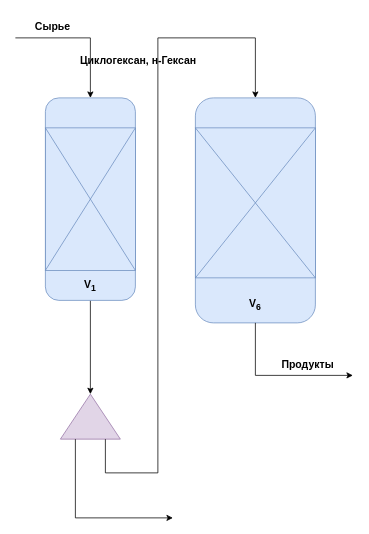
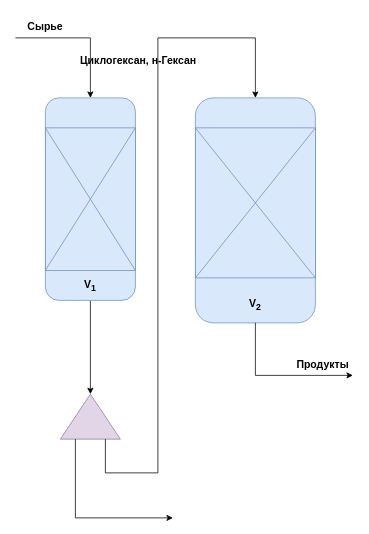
node "Сырье": moved (53, 27) -> (45, 27)
node "V6": label "V6" -> "V2"
node "Продукты": moved (308, 364) -> (323, 364)
